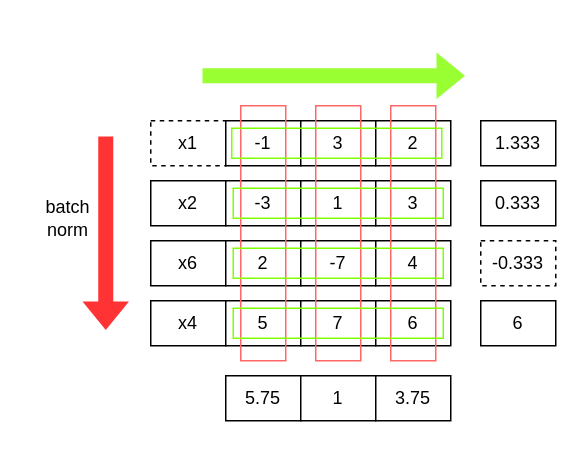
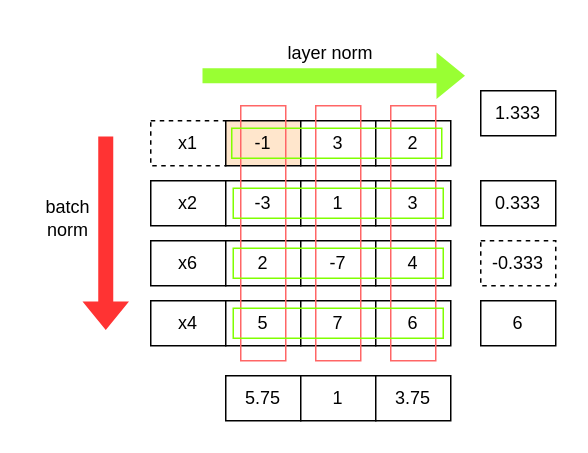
node "layer norm": added
node "-1": fillcolor #ffffff -> #ffe6cc
node "1.333": moved (518, 143) -> (518, 113)
